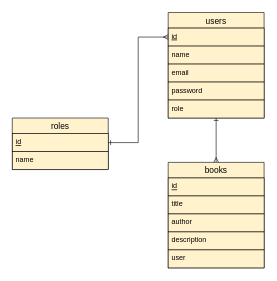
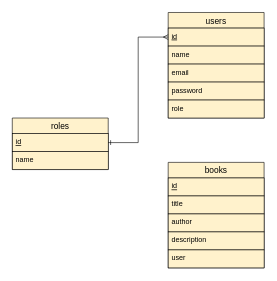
edge "users" -- "books": removed
